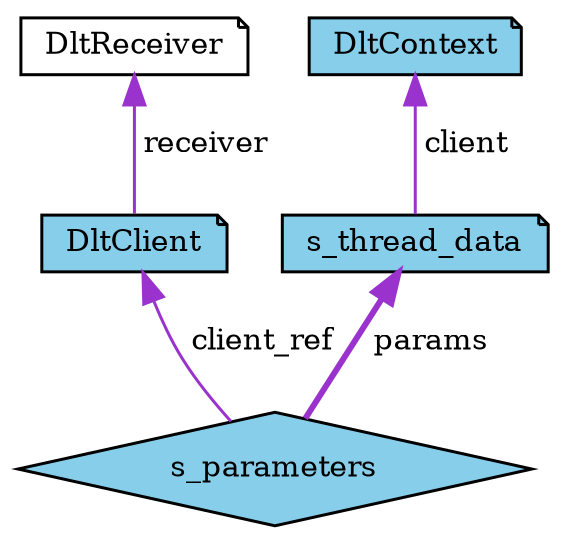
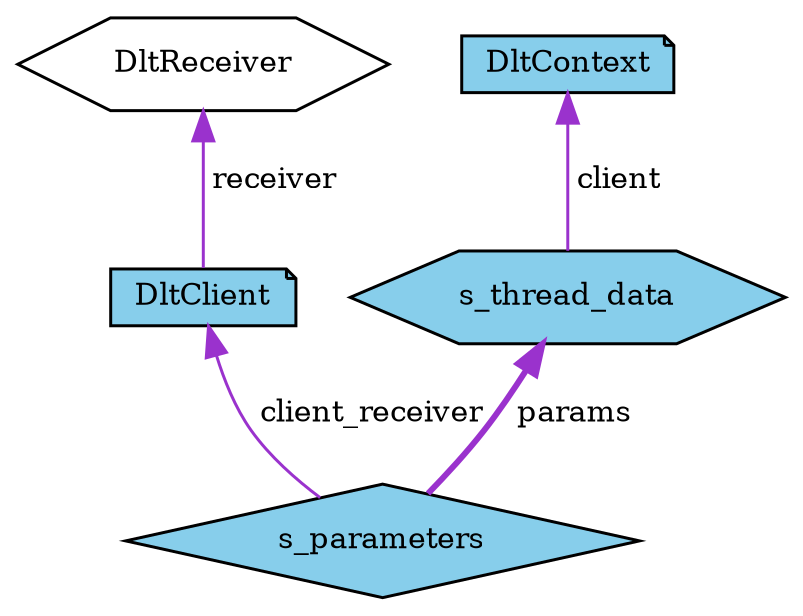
node "DltReceiver": shape note -> hexagon
node "s_thread_data": shape note -> hexagon
edge "s_parameters" -> "DltClient": label " client_ref" -> " client_receiver"
